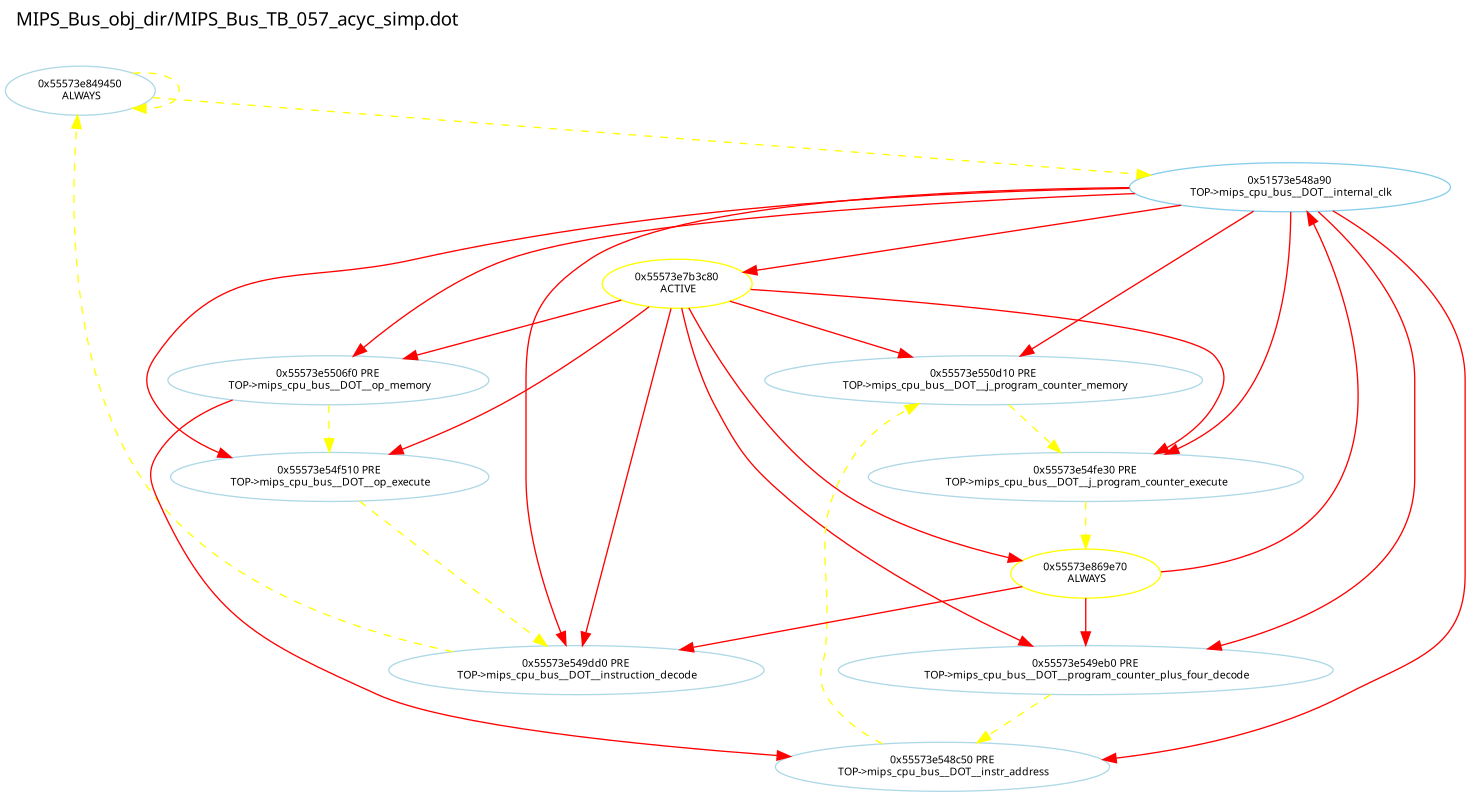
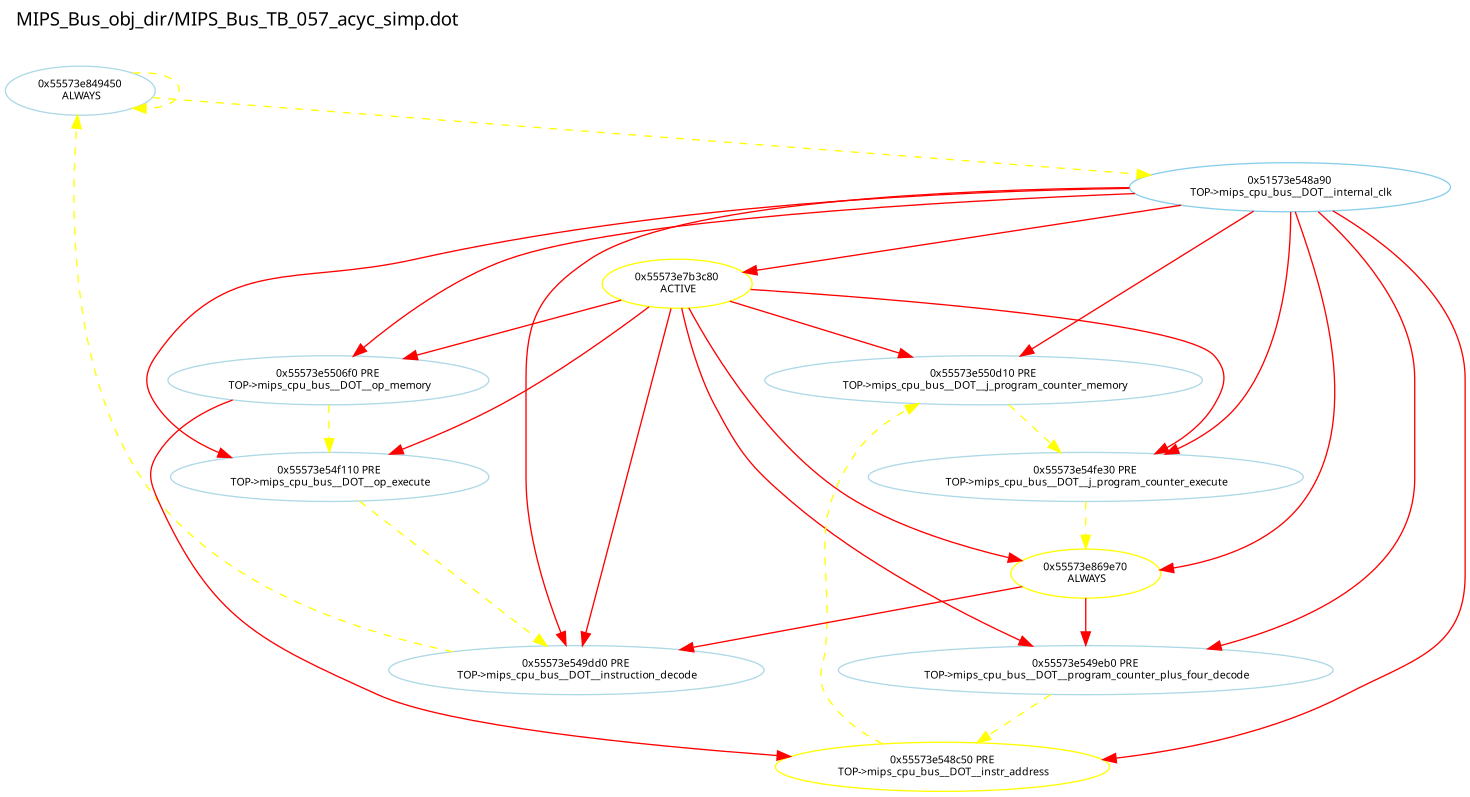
edge "0x55573e869e70 ALWAYS" -> "0x51573e548a90 TOP->mips_cpu_bus__DOT__internal_clk": reversed
node "0x55573e54f510 PRE TOP->mips_cpu_bus__DOT__op_execute": label "0x55573e54f510 PRE TOP->mips_cpu_bus__DOT__op_execute" -> "0x55573e54f110 PRE TOP->mips_cpu_bus__DOT__op_execute"
node "0x55573e548c50 PRE TOP->mips_cpu_bus__DOT__instr_address": color lightblue -> yellow
